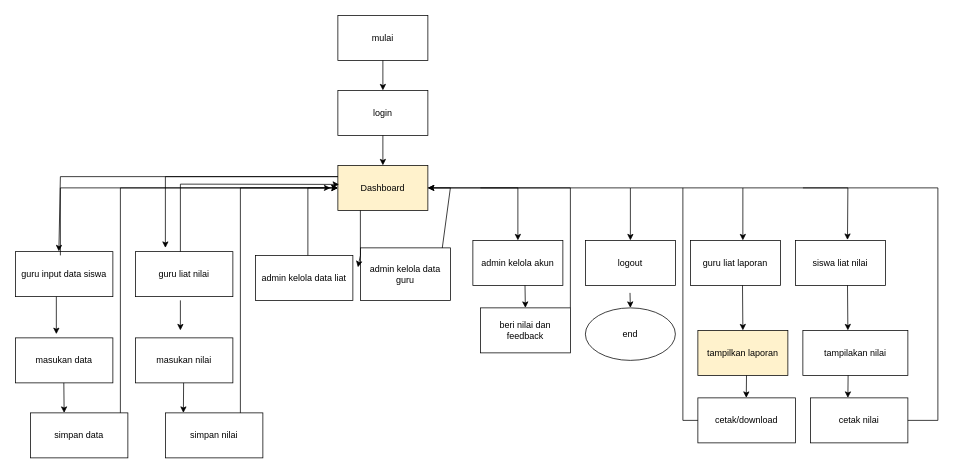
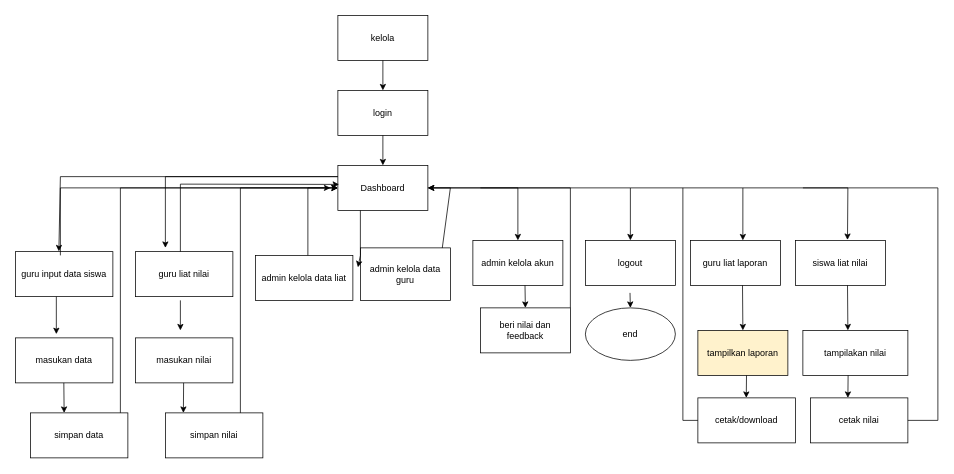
node "mulai": label "mulai" -> "kelola"
node "Dashboard": fillcolor #fff2cc -> #ffffff
